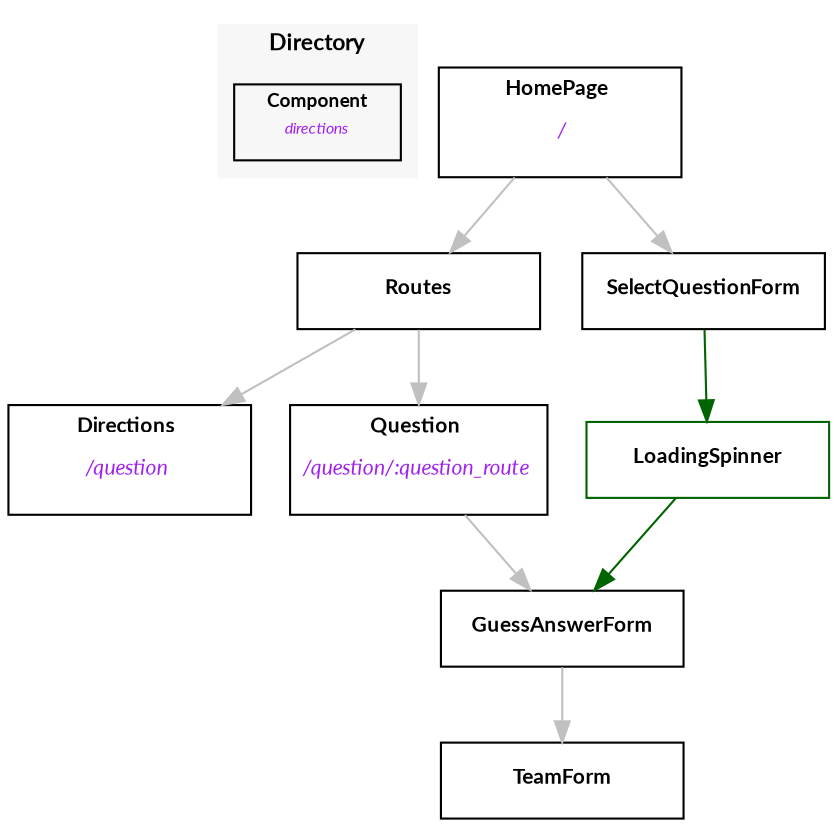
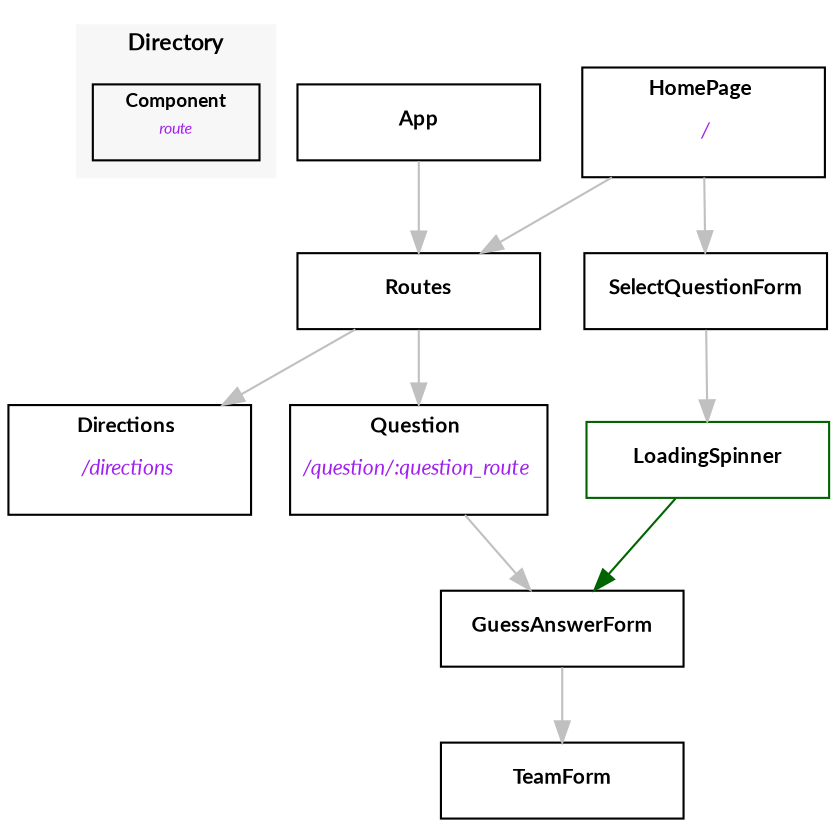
node "Component": text "directions" -> "route"
node "App": added
edge "SelectQuestionForm" -> "LoadingSpinner": color darkgreen -> gray
node "Directions": text "/question" -> "/directions"
